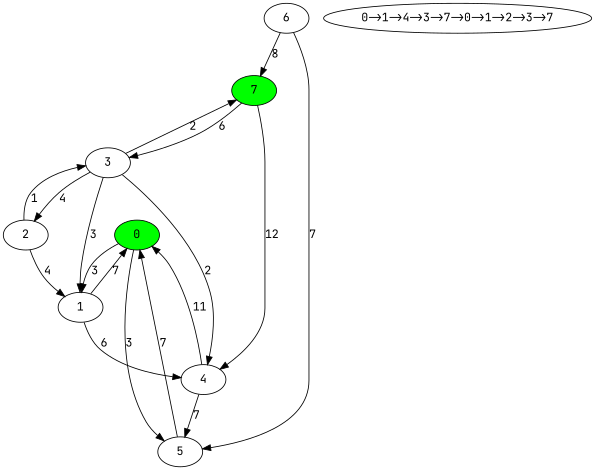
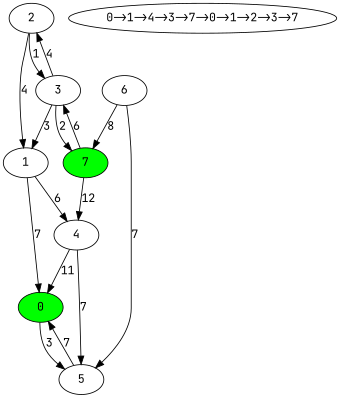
edge "3" -> "4": removed, label "2"
edge "0" -> "1": removed, label "3"
